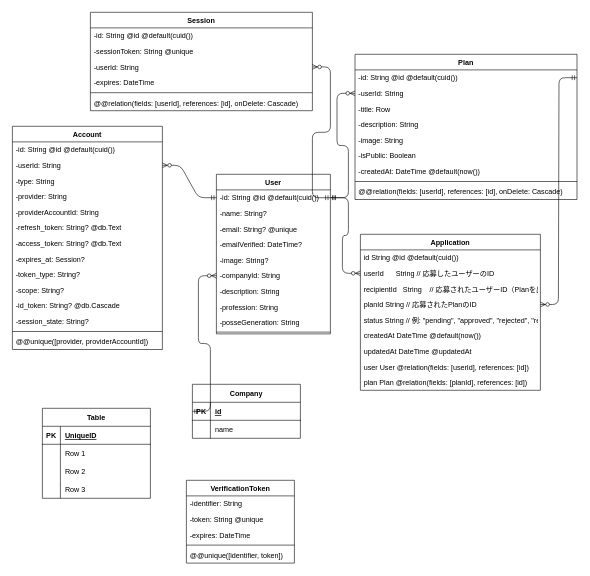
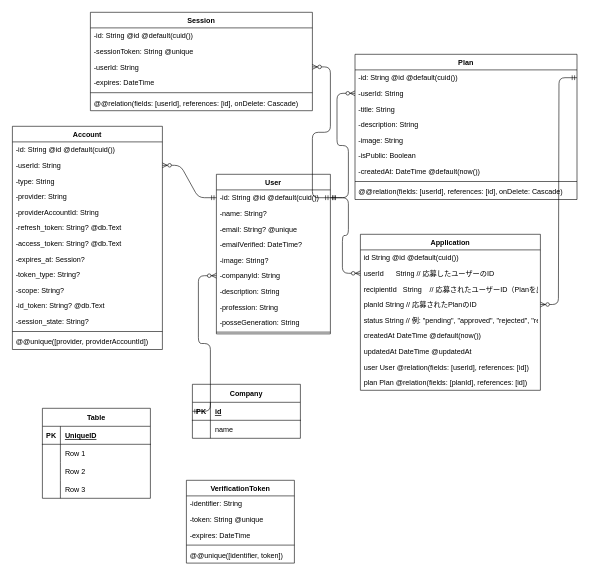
node "-title: Row": label "-title: Row" -> "-title: String"
node "-id_token: String? @db.Cascade": label "-id_token: String? @db.Cascade" -> "-id_token: String? @db.Text"
